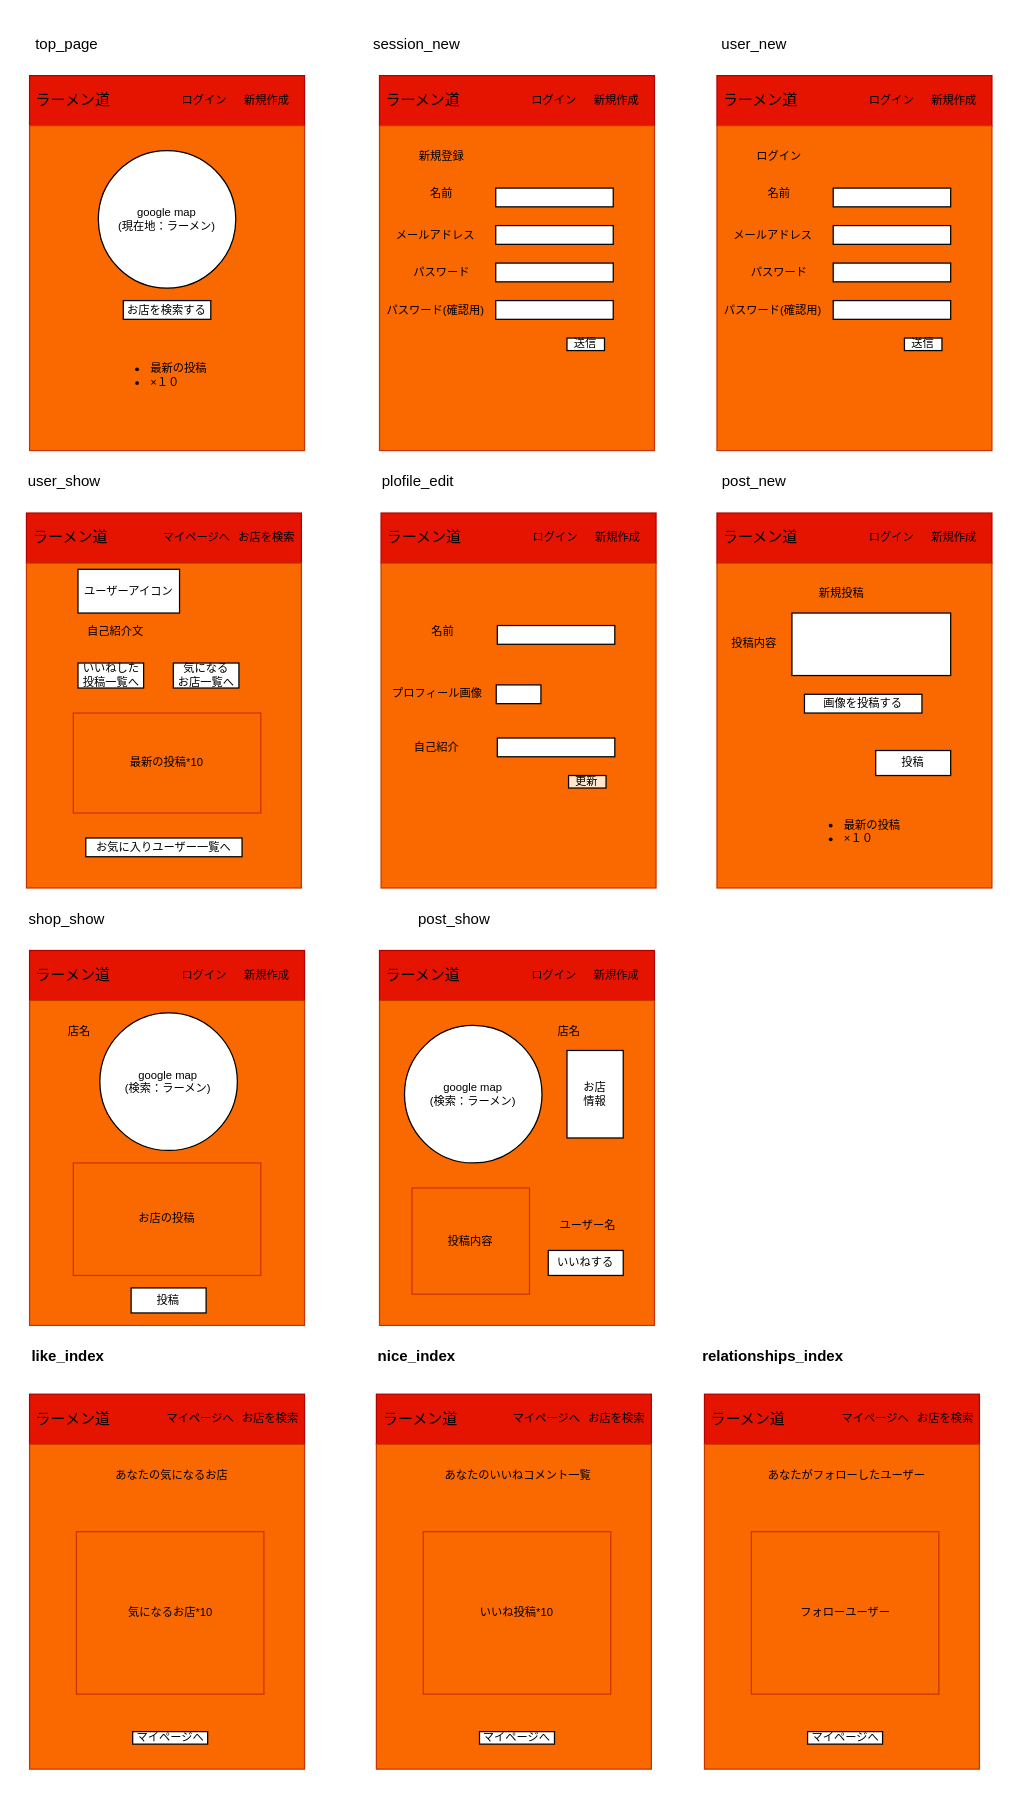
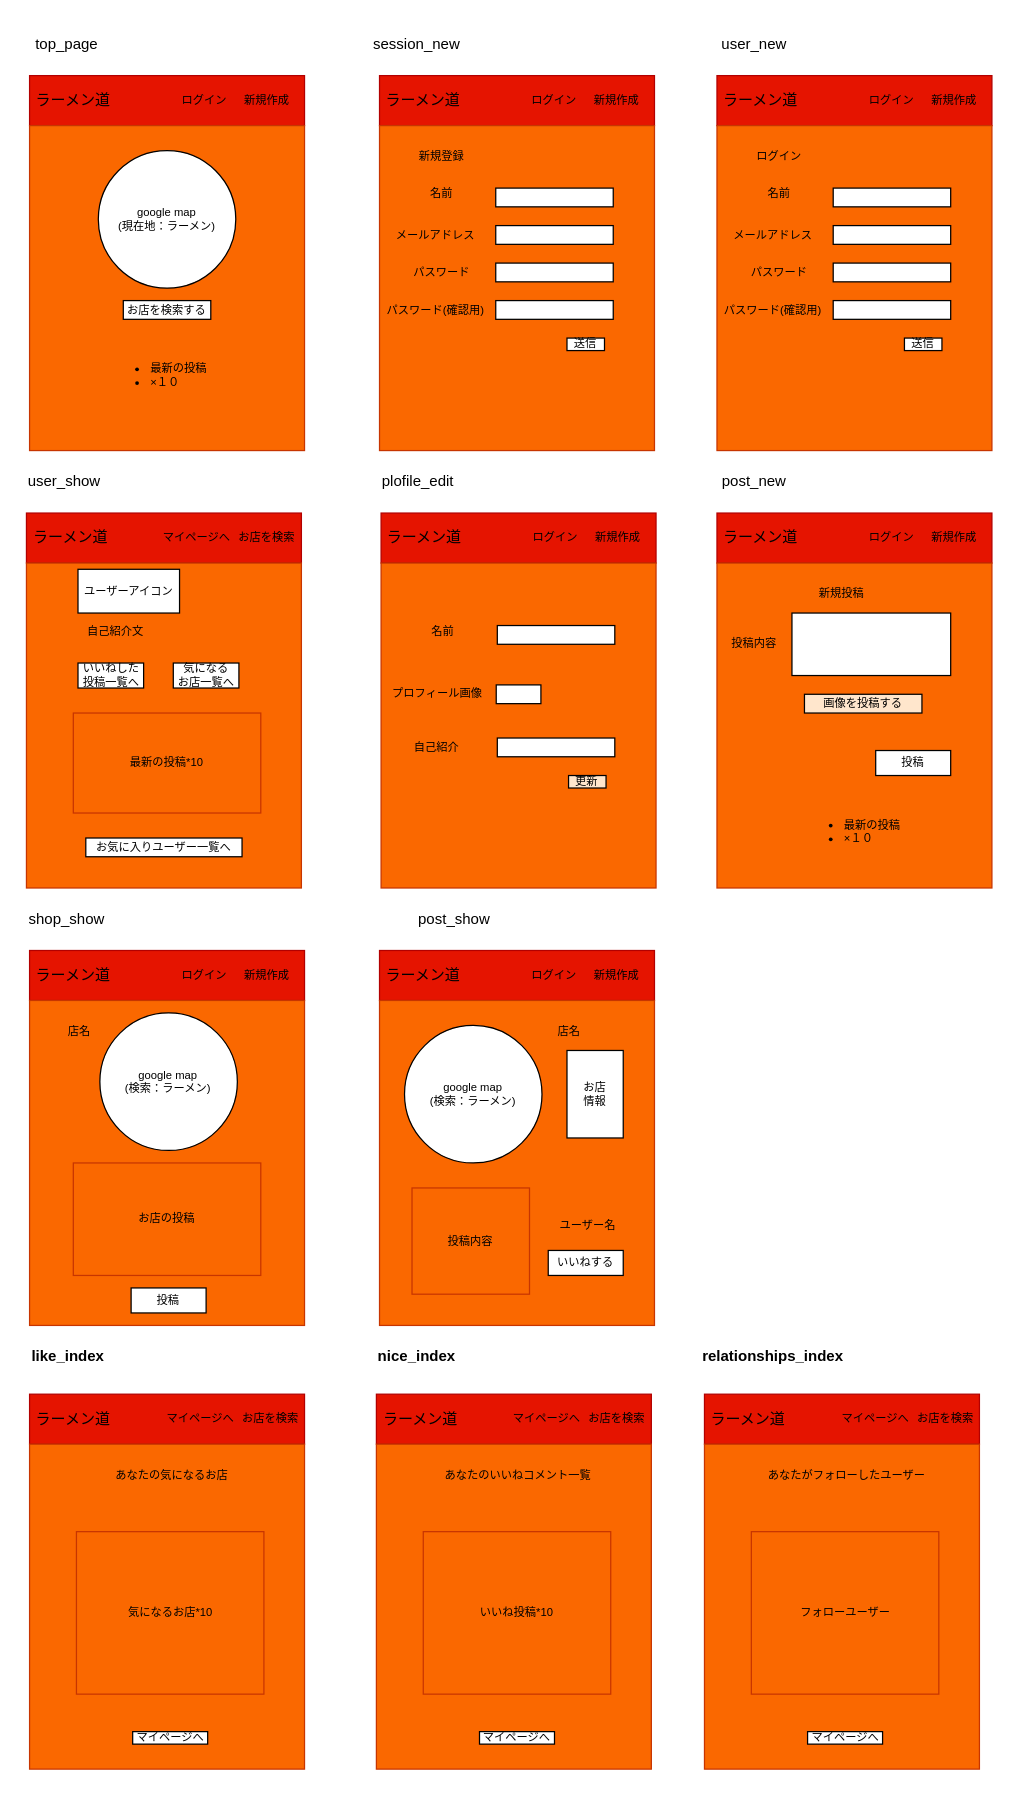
node "画像を投稿する": fillcolor #ffffff -> #ffe6cc
